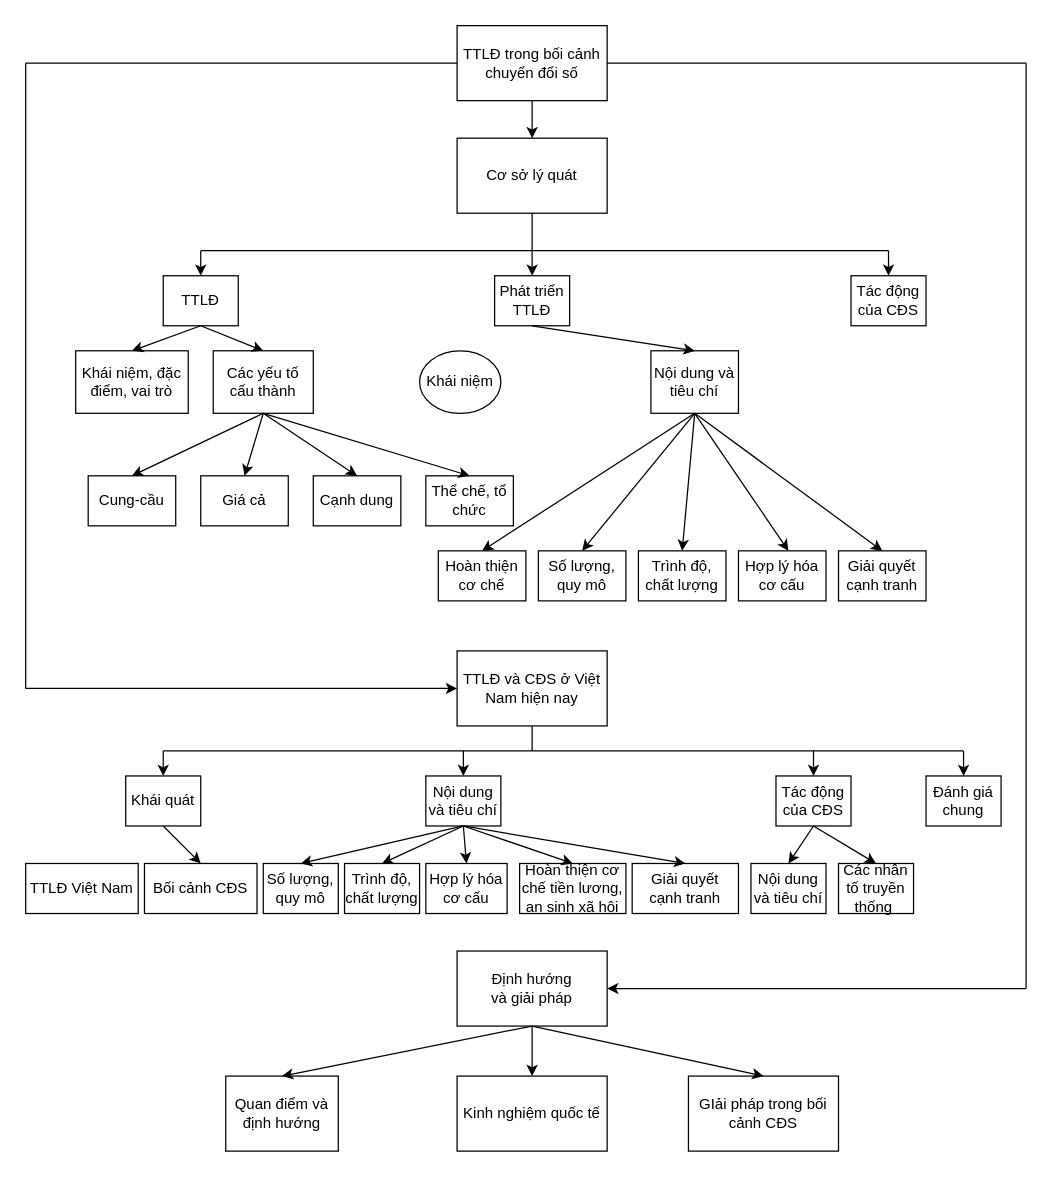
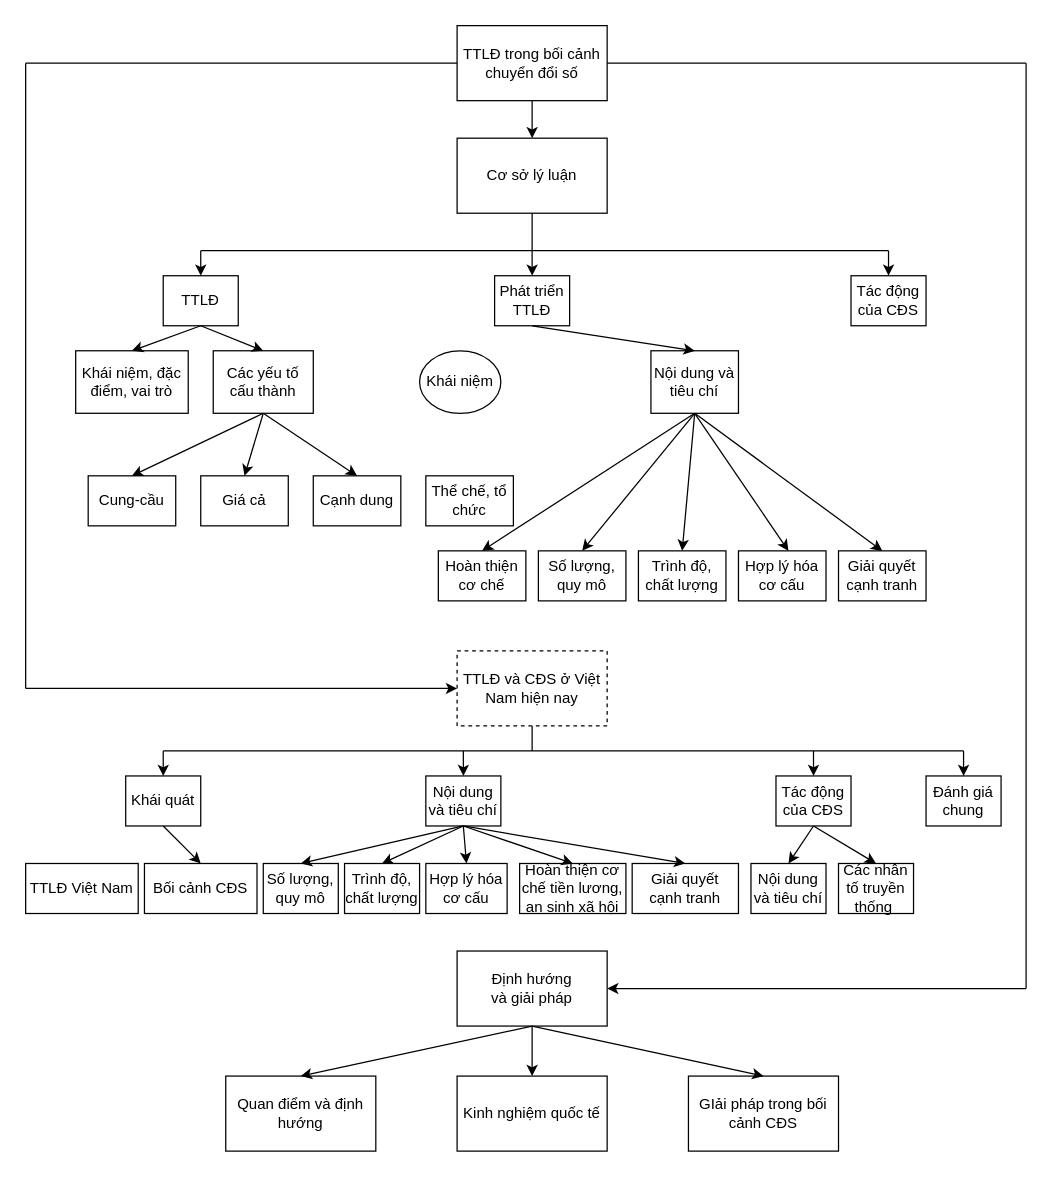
node "Cơ sở lý quát": label "Cơ sở lý quát" -> "Cơ sở lý luận"
edge "Các yếu tố cấu thành" -> "Thể chế, tổ chức": removed
node "TTLĐ và CĐS ở Việt Nam hiện nay": style solid -> dashed
node "Quan điểm và định hướng": size 113x75 -> 150x75
